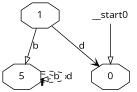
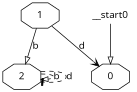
node "5": label "5" -> "2"
